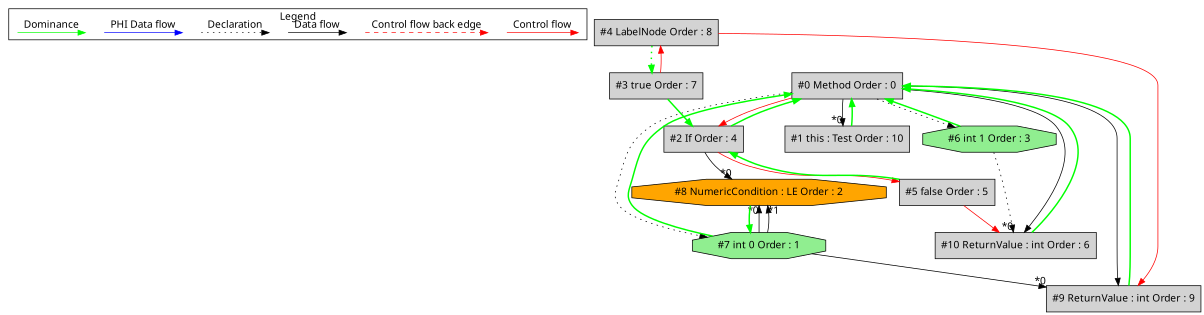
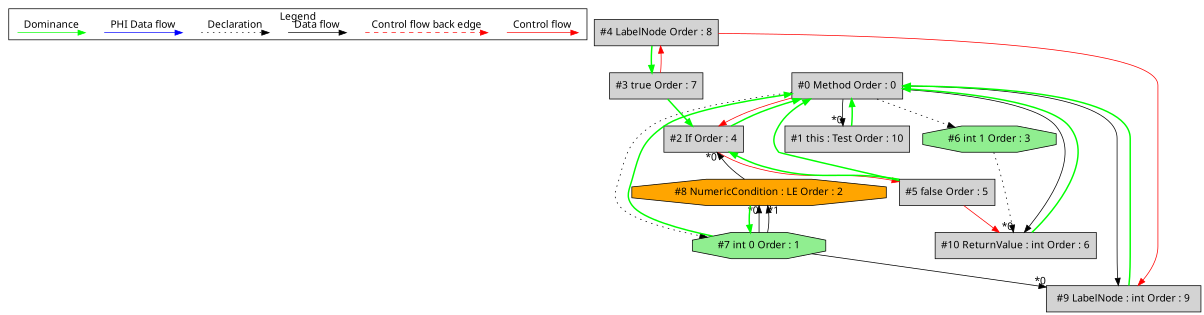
edge "#4 LabelNode Order : 8" -> "#3 true Order : 7": style dotted -> solid
edge "#6 int 1 Order : 3" -> "#0 Method Order : 0": now "#5 false Order : 5" -> "#0 Method Order : 0"
edge "#2 If Order : 4" -> "#8 NumericCondition : LE Order : 2": reversed
node "#9 ReturnValue : int Order : 9": label "#9 ReturnValue : int Order : 9" -> "#9 LabelNode : int Order : 9"
